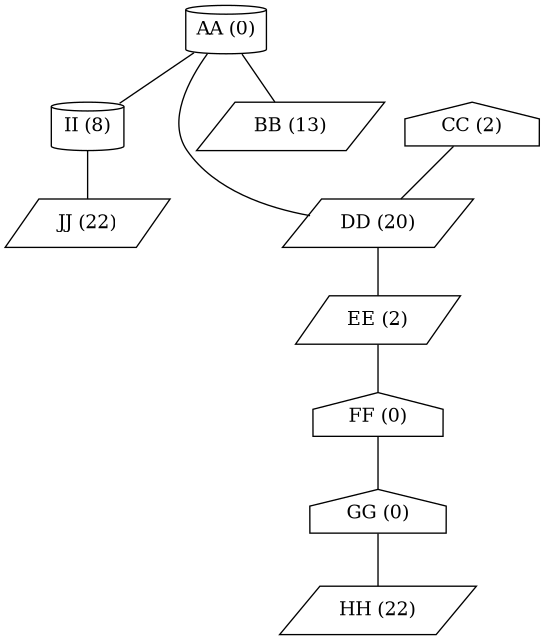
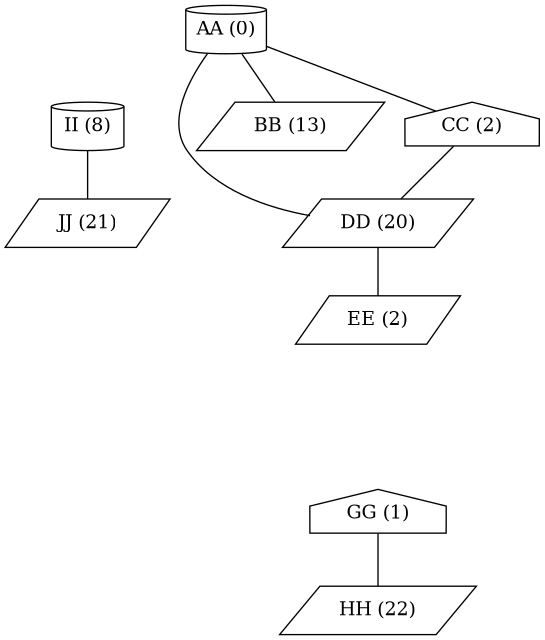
edge "AA (0)" -- "II (8)": now "AA (0)" -- "CC (2)"
node "JJ (22)": label "JJ (22)" -> "JJ (21)"
node "FF (0)": removed
node "GG (0)": label "GG (0)" -> "GG (1)"
